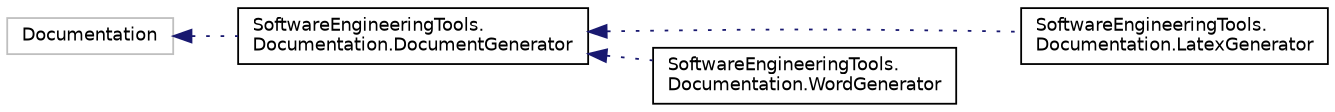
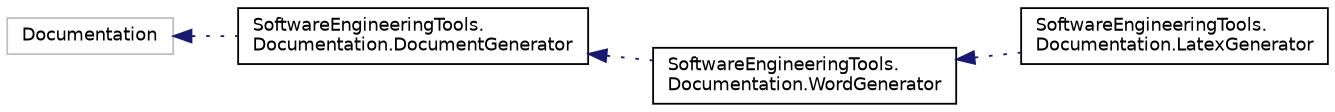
edge "SoftwareEngineeringTools. Documentation.LatexGenerator" -> "SoftwareEngineeringTools. Documentation.DocumentGenerator": now "SoftwareEngineeringTools. Documentation.LatexGenerator" -> "SoftwareEngineeringTools. Documentation.WordGenerator"
